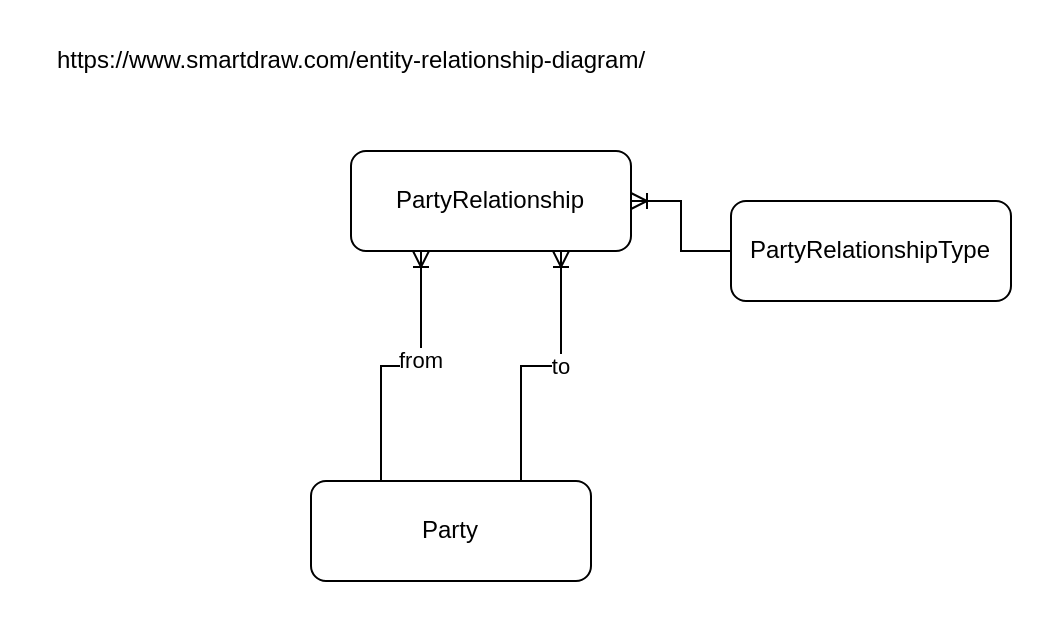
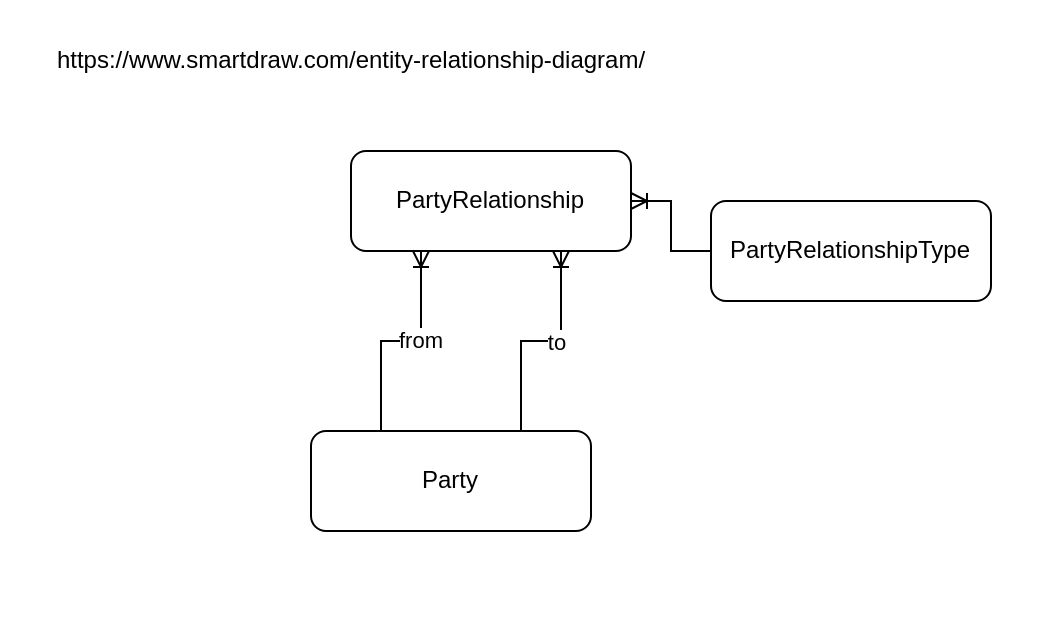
node "PartyRelationshipType": moved (871, 251) -> (851, 251)
node "Party": moved (451, 531) -> (451, 481)
